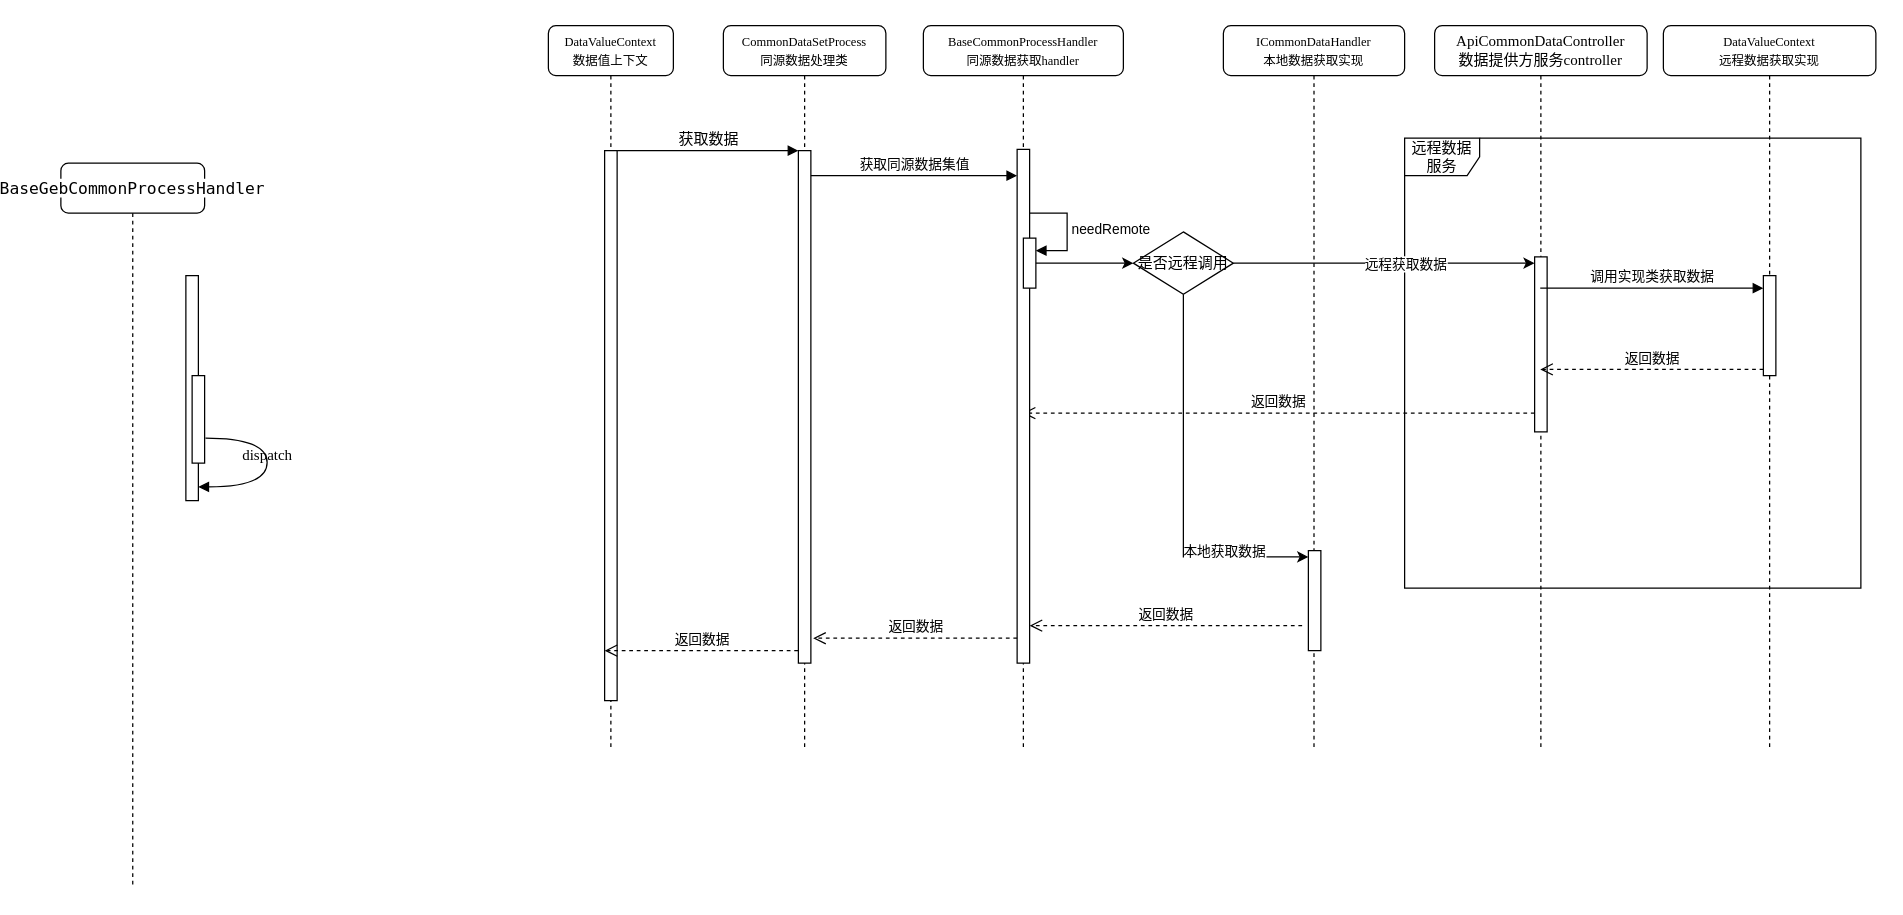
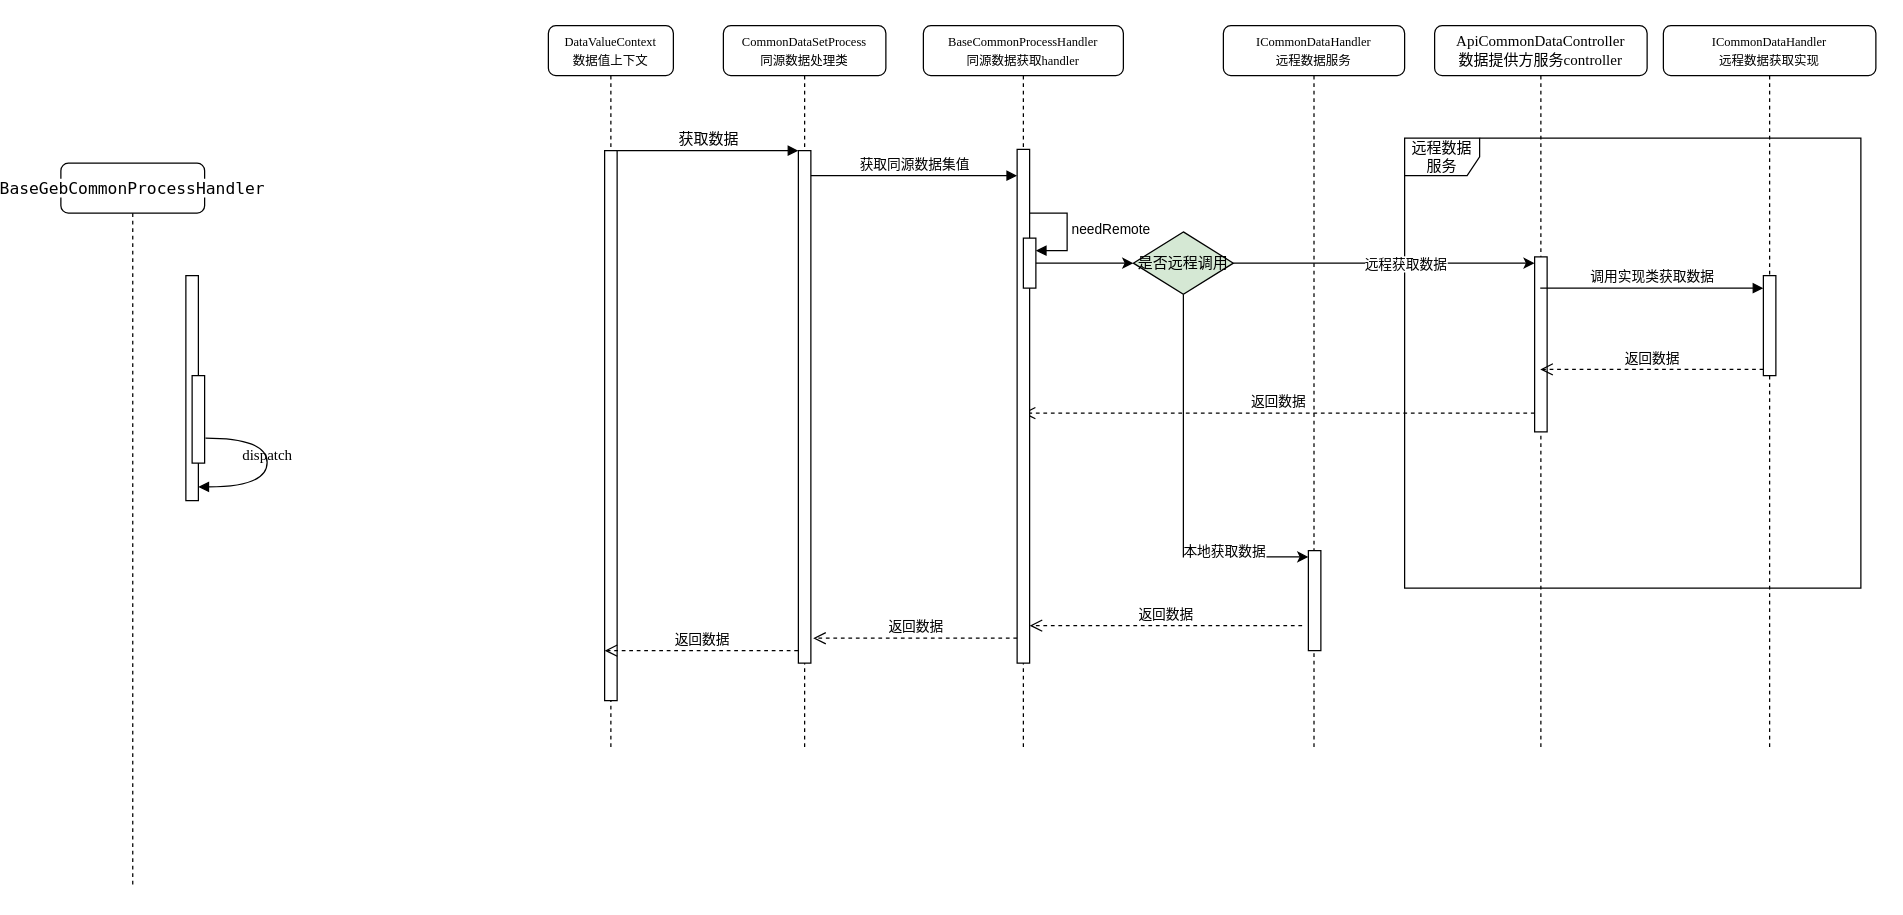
node "ICommonDataHandler 本地数据获取实现": label "ICommonDataHandler 本地数据获取实现" -> "ICommonDataHandler 远程数据服务"
node "DataValueContext 远程数据获取实现": label "DataValueContext 远程数据获取实现" -> "ICommonDataHandler 远程数据获取实现"
node "是否远程调用": fillcolor #ffffff -> #d5e8d4
